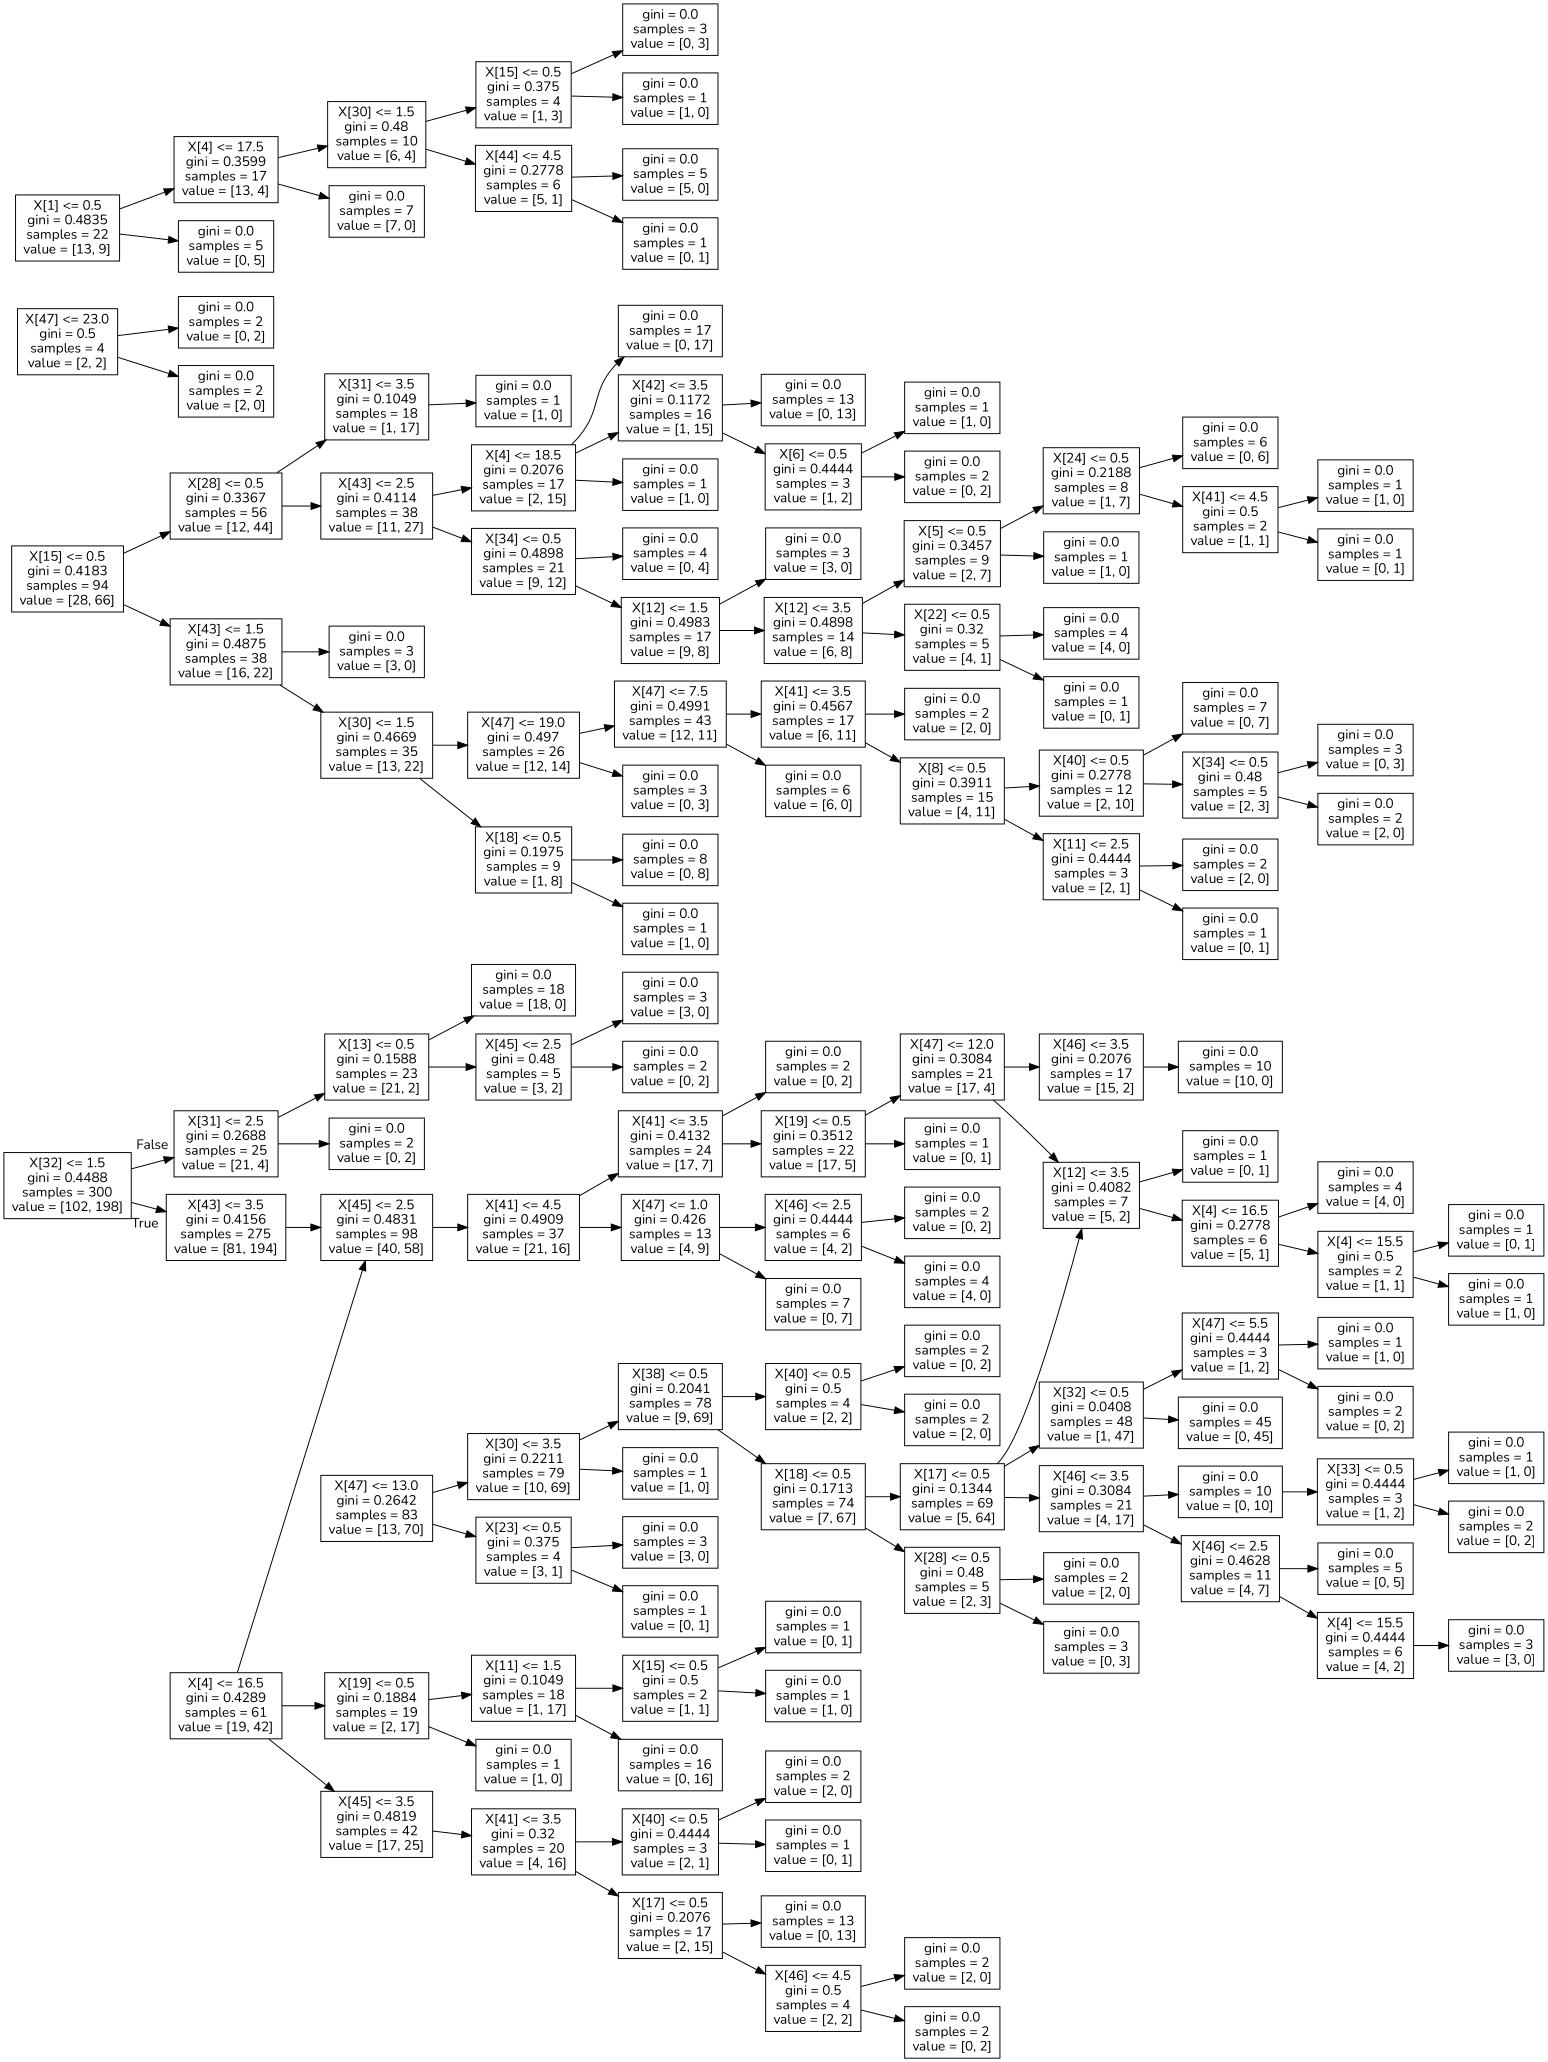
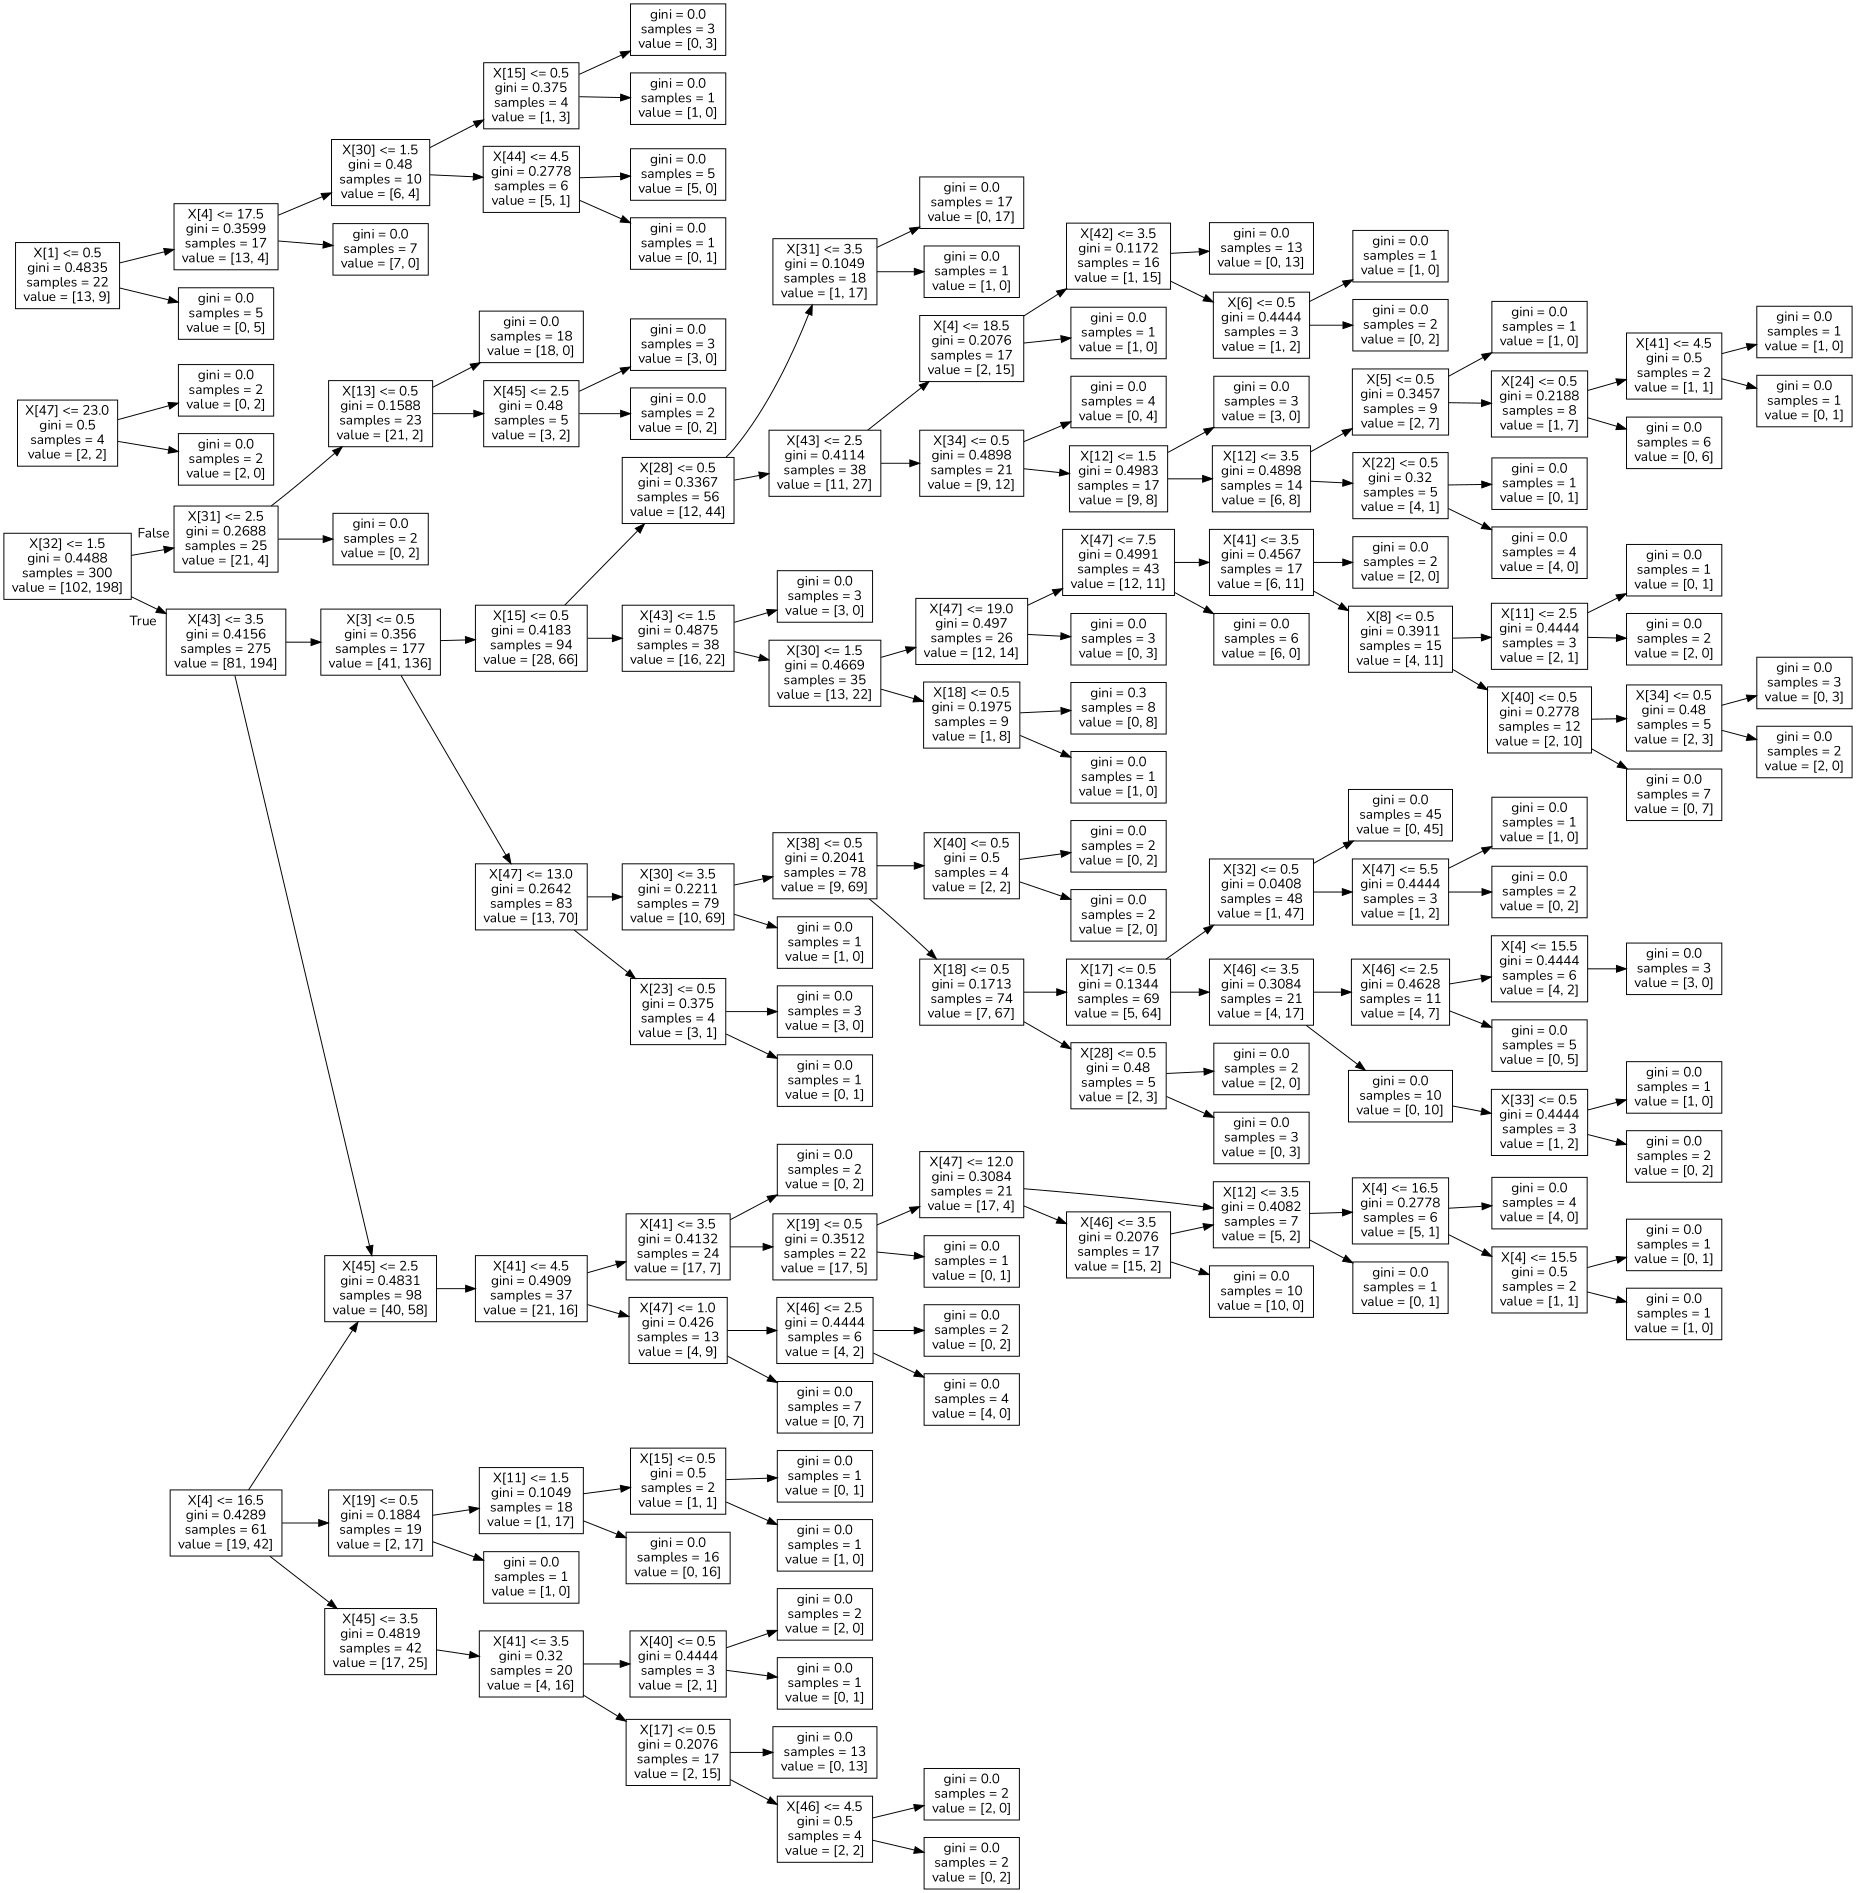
edge "X[4] <= 18.5 gini = 0.2076 samples = 17 value = [2, 15]" -> "gini = 0.0 samples = 17 value = [0, 17]": now "X[31] <= 3.5 gini = 0.1049 samples = 18 value = [1, 17]" -> "gini = 0.0 samples = 17 value = [0, 17]"
node "X[3] <= 0.5 gini = 0.356 samples = 177 value = [41, 136]": added
node "gini = 0.0 samples = 8 value = [0, 8]": label "gini = 0.0 samples = 8 value = [0, 8]" -> "gini = 0.3 samples = 8 value = [0, 8]"
edge "X[17] <= 0.5 gini = 0.1344 samples = 69 value = [5, 64]" -> "X[12] <= 3.5 gini = 0.4082 samples = 7 value = [5, 2]": now "X[46] <= 3.5 gini = 0.2076 samples = 17 value = [15, 2]" -> "X[12] <= 3.5 gini = 0.4082 samples = 7 value = [5, 2]"
